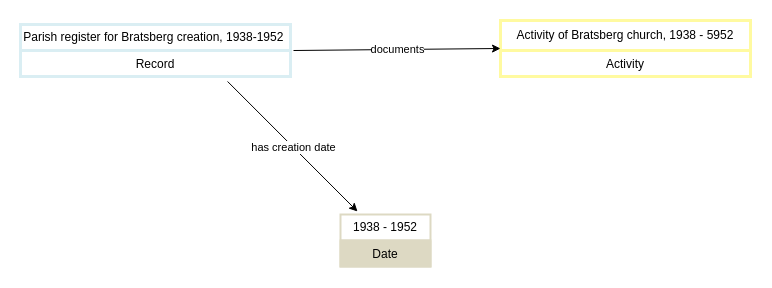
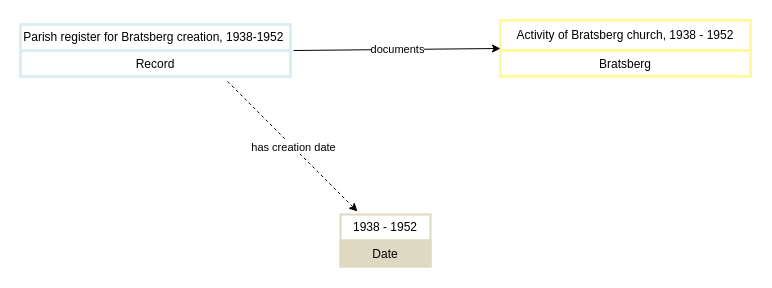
node "Activity of Bratsberg church, 1938 - 5952": label "Activity of Bratsberg church, 1938 - 5952" -> "Activity of Bratsberg church, 1938 - 1952"
node "Activity": label "Activity" -> "Bratsberg"
edge "Record" -> "1938 - 1952": style solid -> dashed
